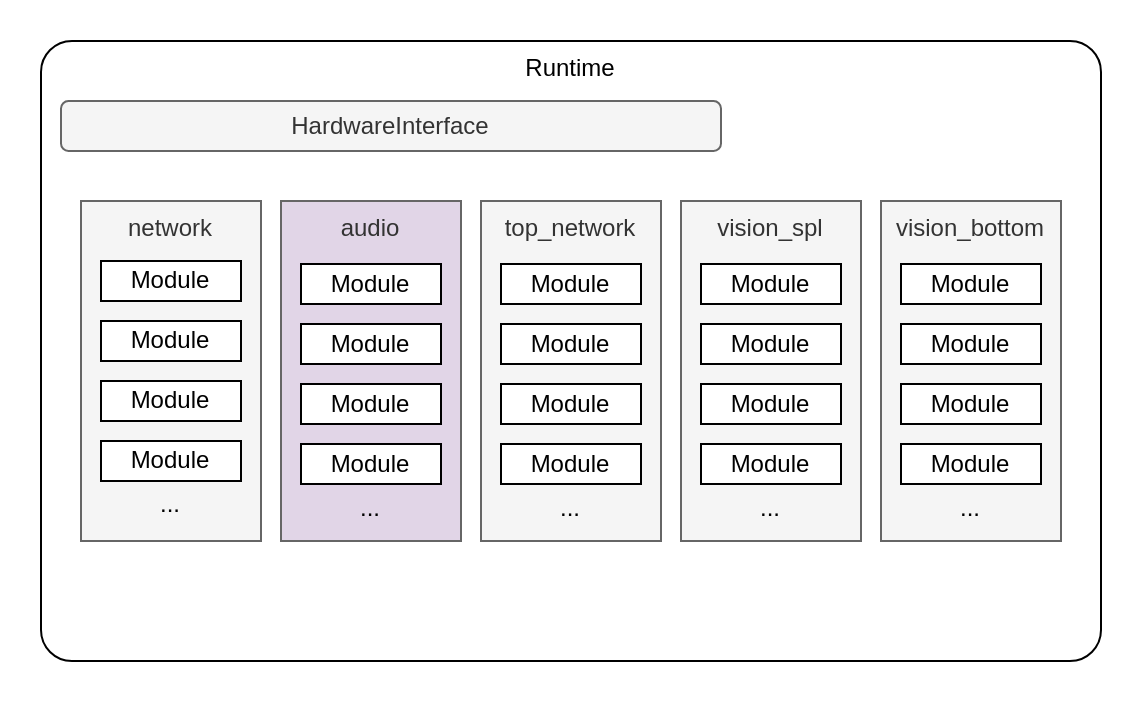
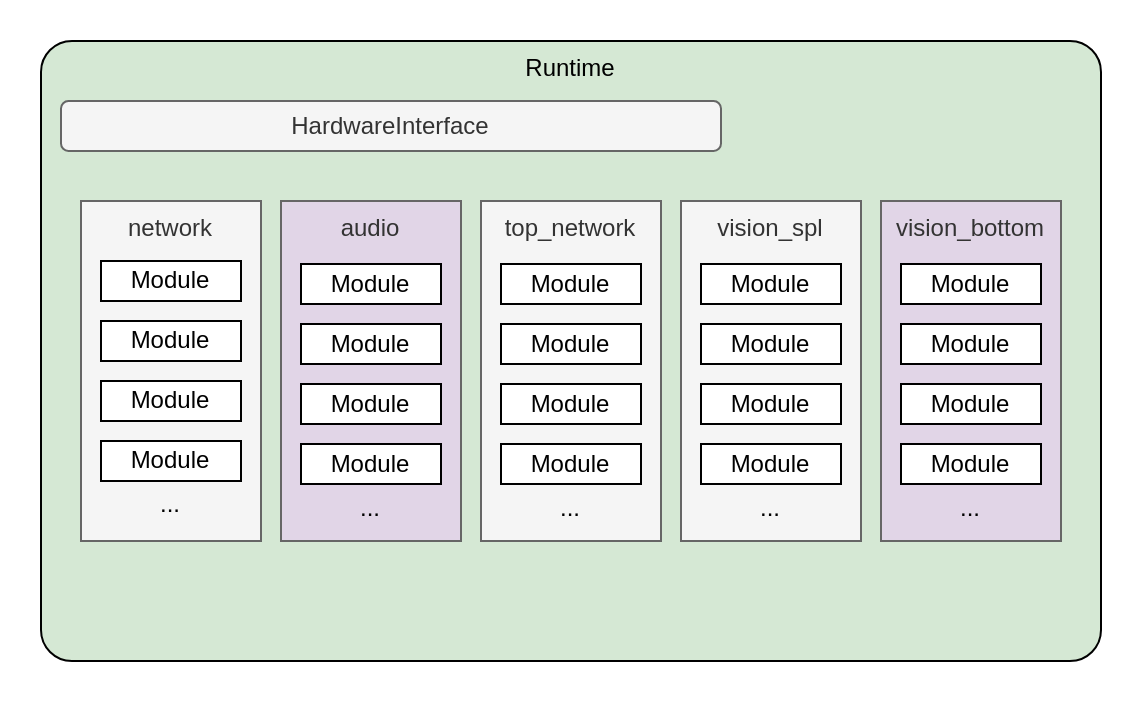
node "Runtime": fillcolor #ffffff -> #d5e8d4
node "vision_bottom": fillcolor #f5f5f5 -> #e1d5e7
